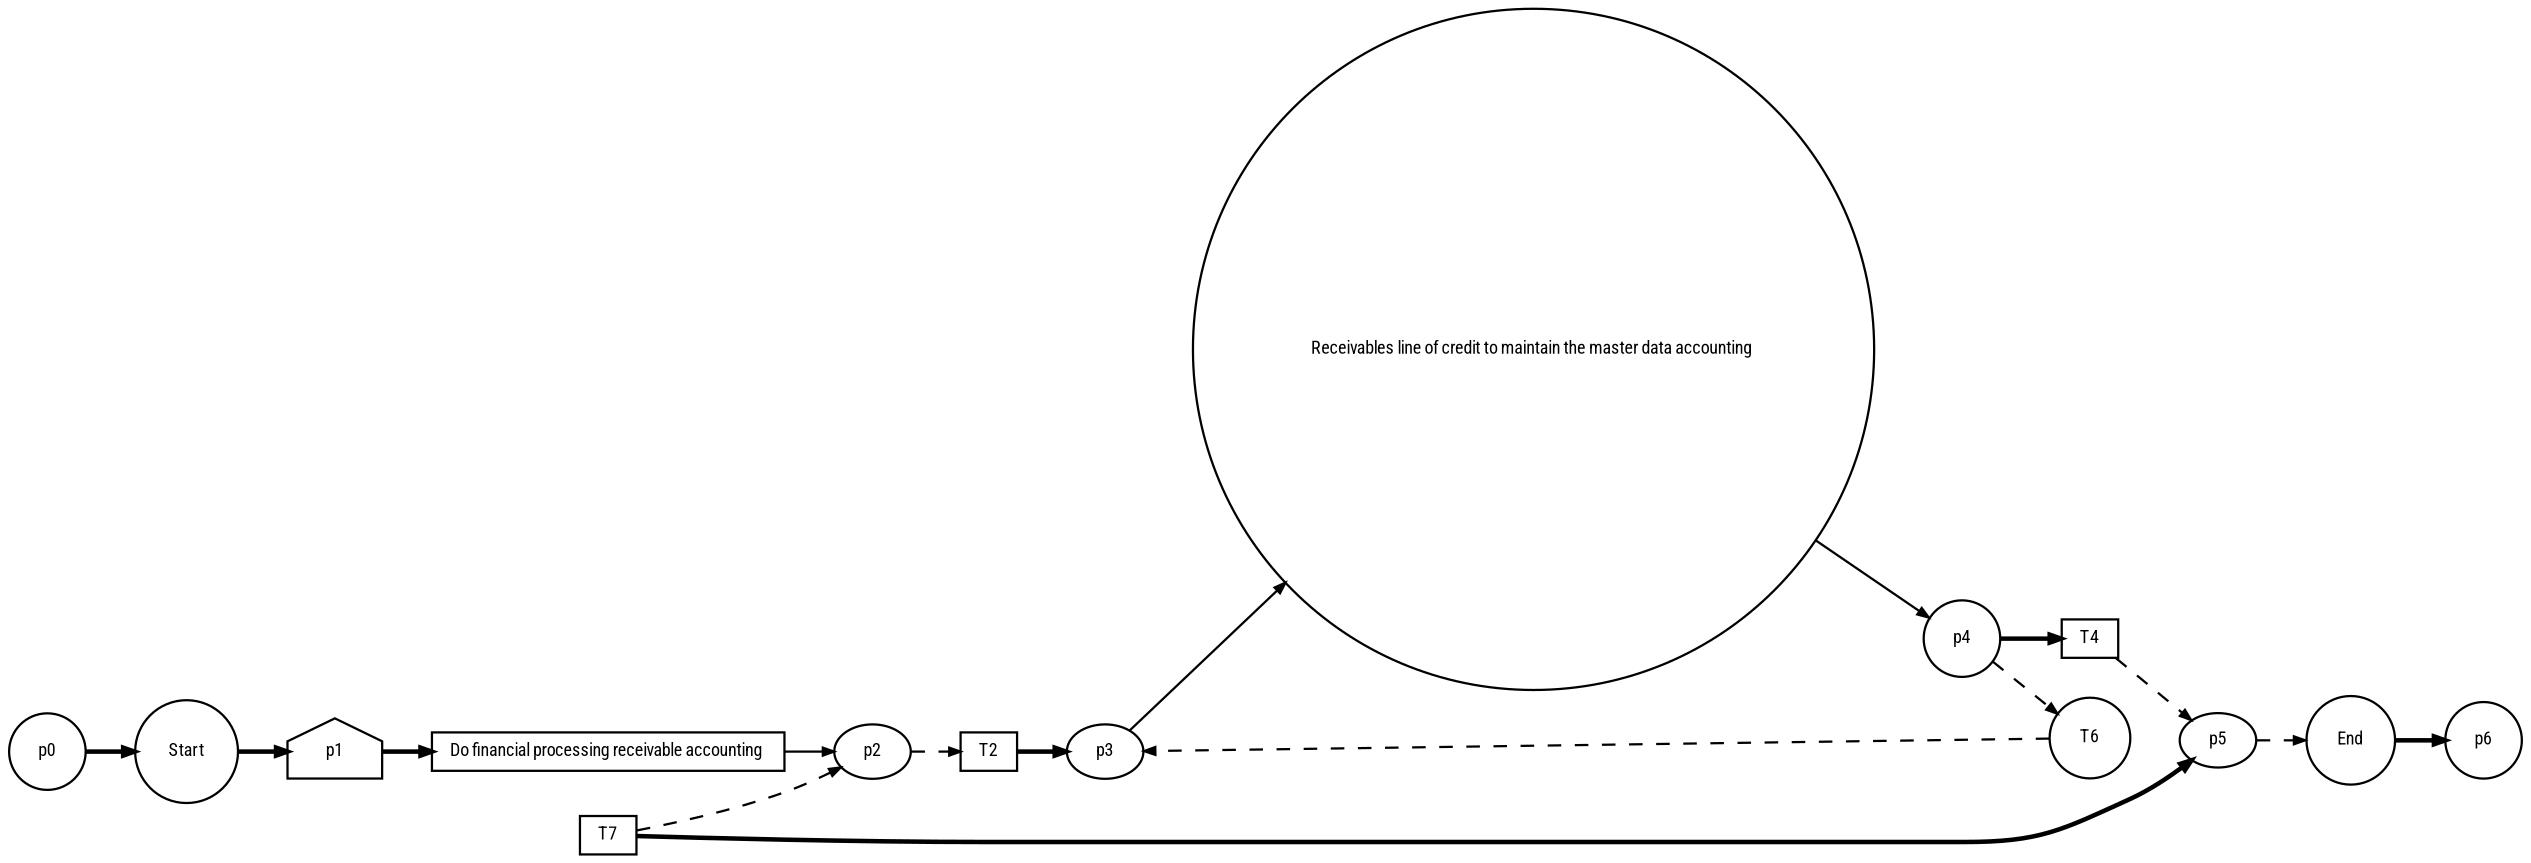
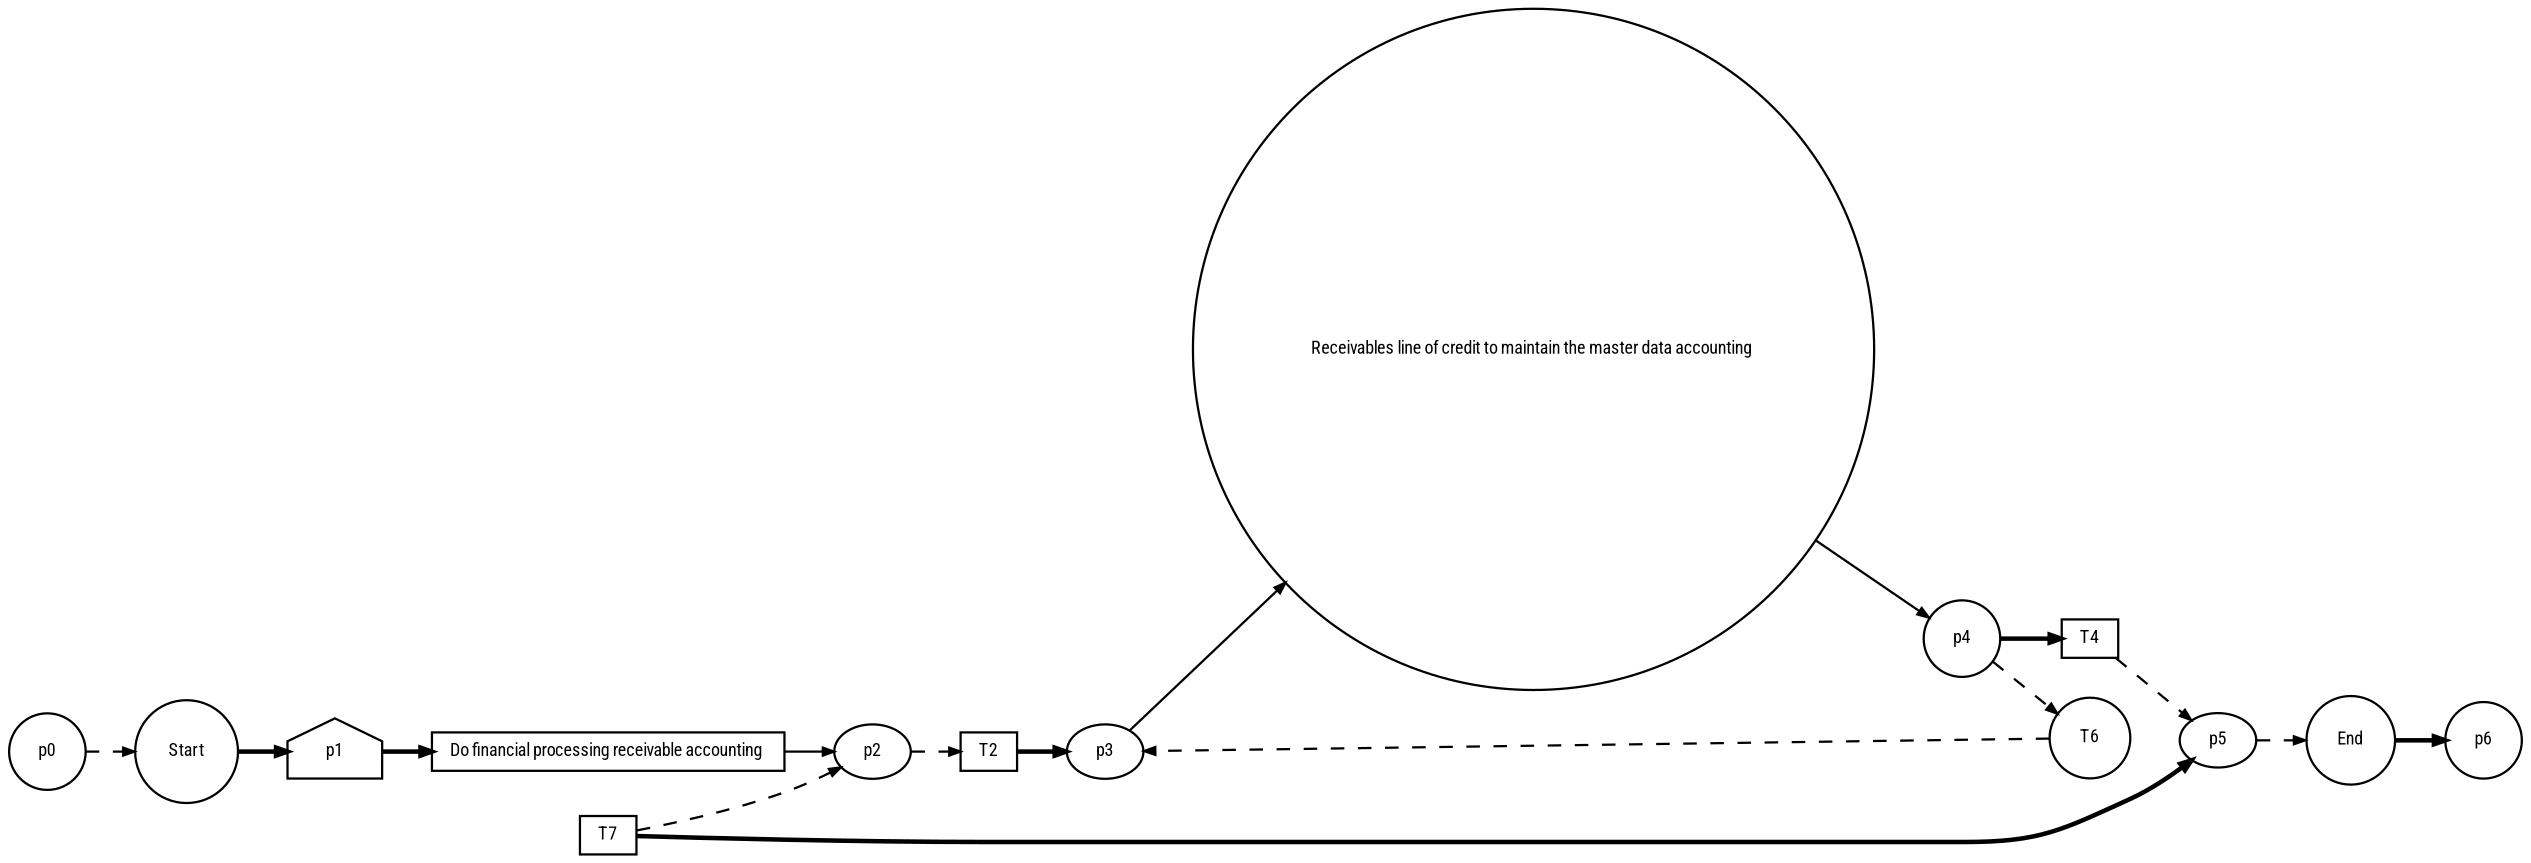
edge "p0" -> "Start": style bold -> dashed
